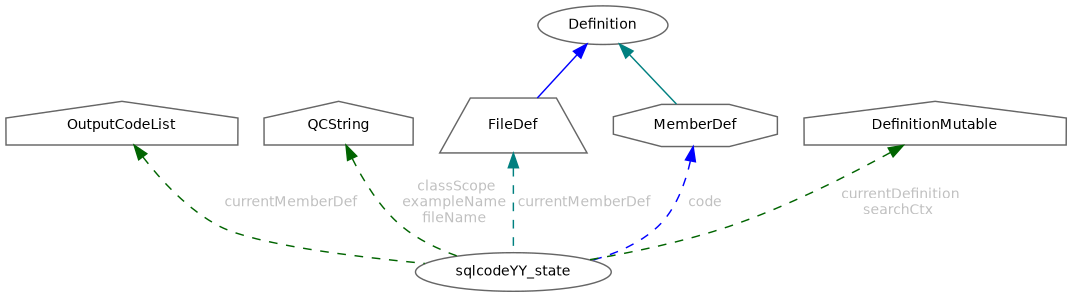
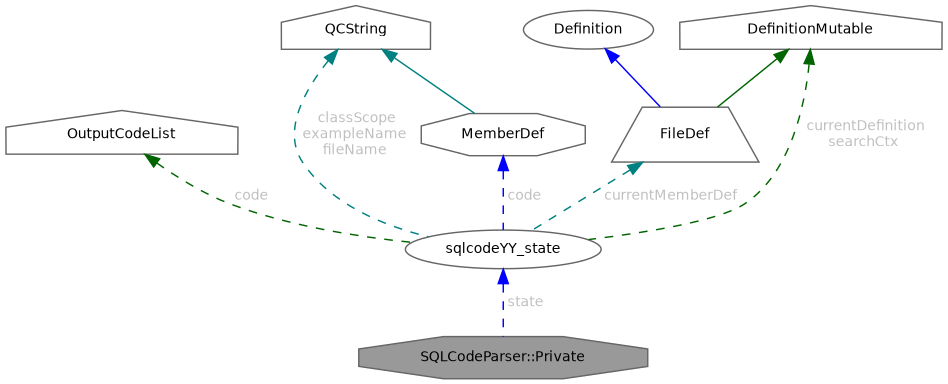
edge "MemberDef" -> "Definition": now "MemberDef" -> "QCString"
edge "FileDef" -> "DefinitionMutable": added
edge "sqlcodeYY_state" -> "OutputCodeList": label " currentMemberDef" -> " code"
edge "sqlcodeYY_state" -> "QCString": color darkgreen -> teal
node "SQLCodeParser::Private": added
